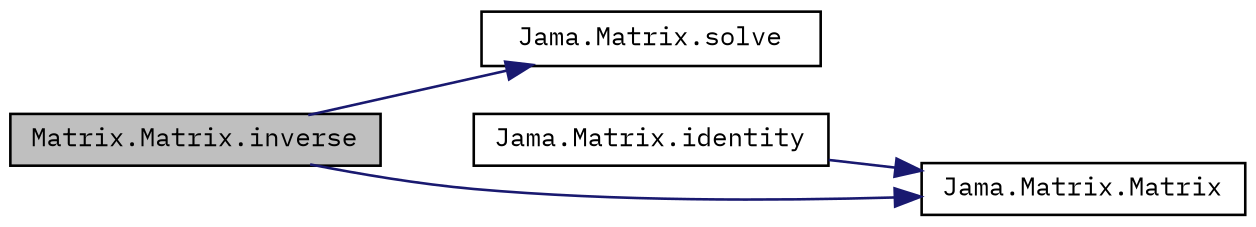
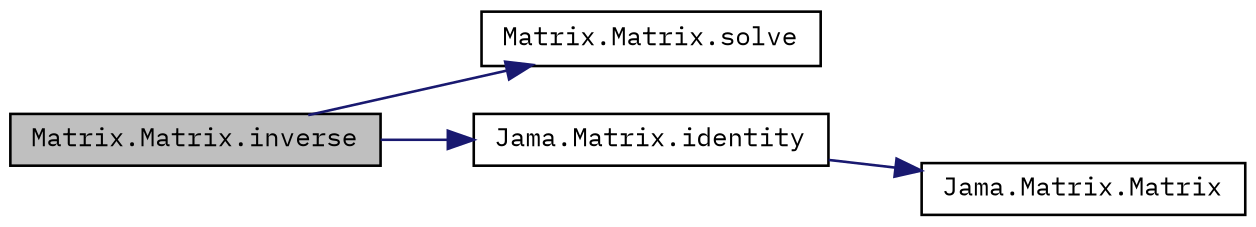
node "Jama.Matrix.solve": label "Jama.Matrix.solve" -> "Matrix.Matrix.solve"
edge "Matrix.Matrix.inverse" -> "Jama.Matrix.Matrix": now "Matrix.Matrix.inverse" -> "Jama.Matrix.identity"
